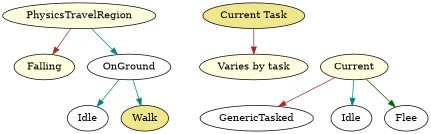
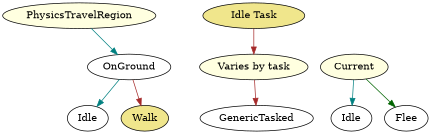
node "Current Task": label "Current Task" -> "Idle Task"
node "Falling": removed
edge "OnGround" -> "Walk": color teal -> brown
edge "Current" -> "GenericTasked": now "Varies by task" -> "GenericTasked"
